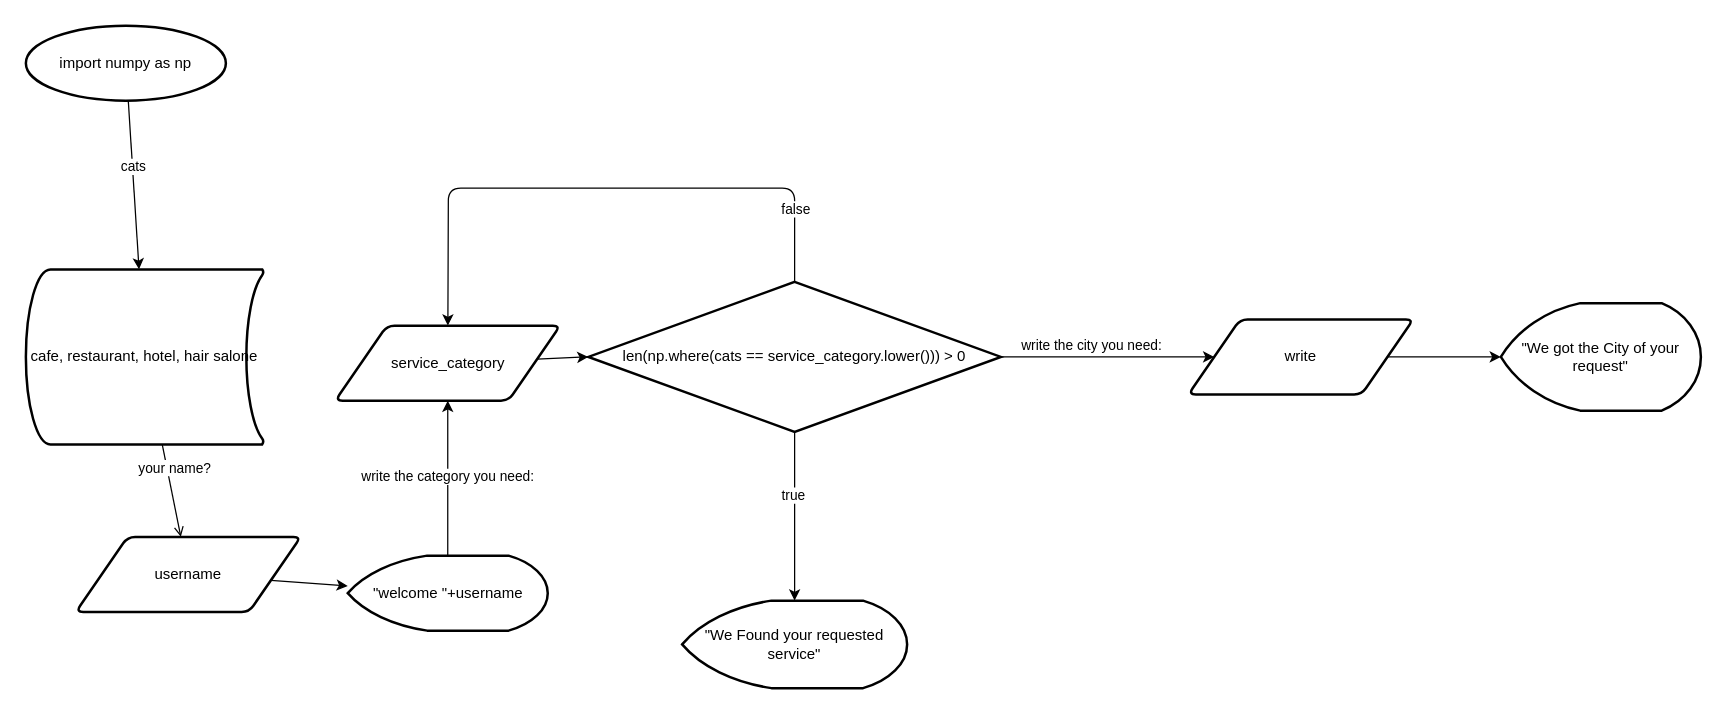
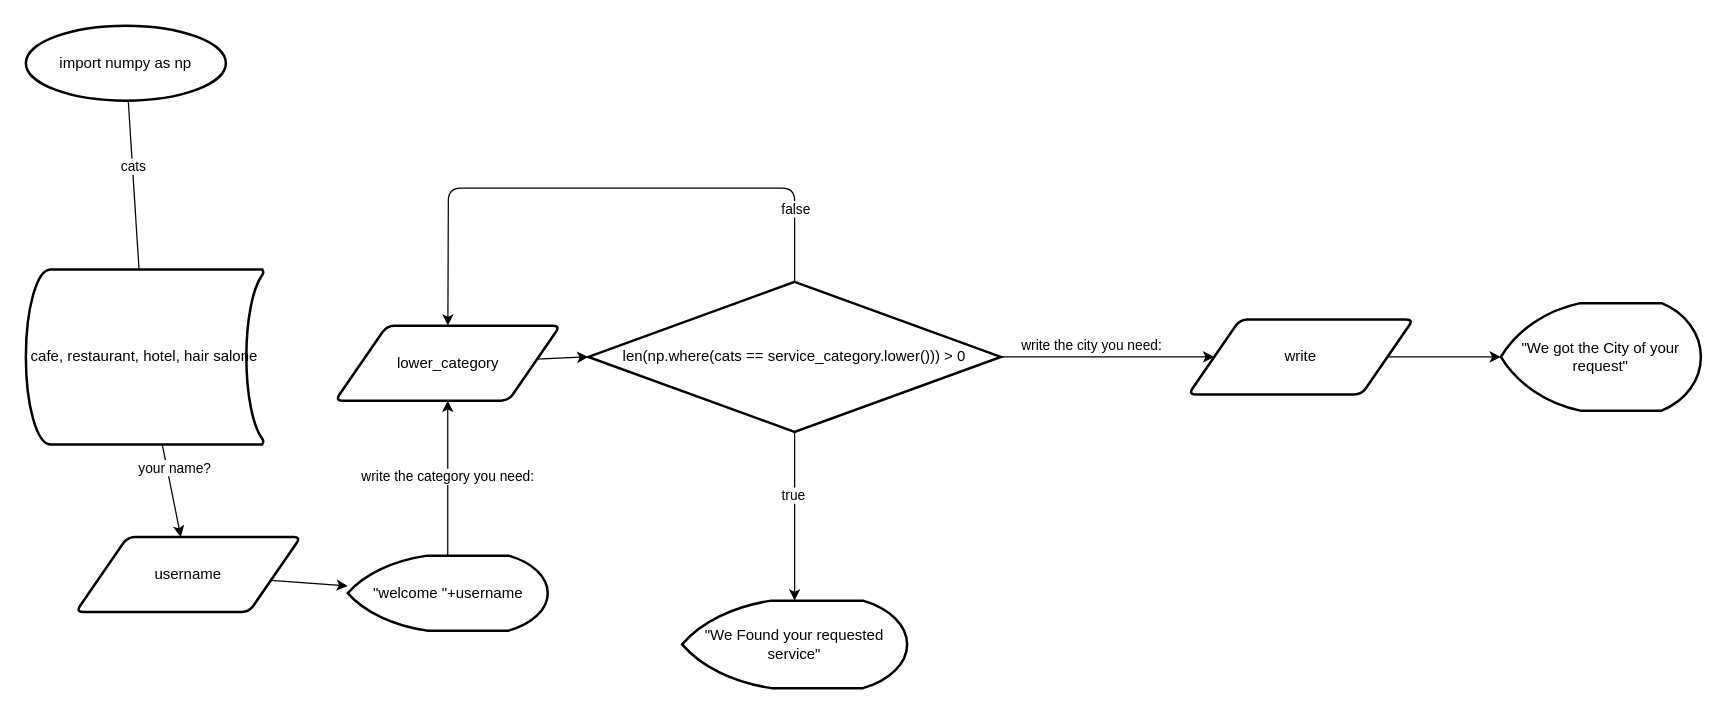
edge "import numpy as np" -> "cafe, restaurant, hotel, hair salone": arrowhead classic -> none
node "service_category": label "service_category" -> "lower_category"
edge "cafe, restaurant, hotel, hair salone" -> "username": arrowhead open -> classic
